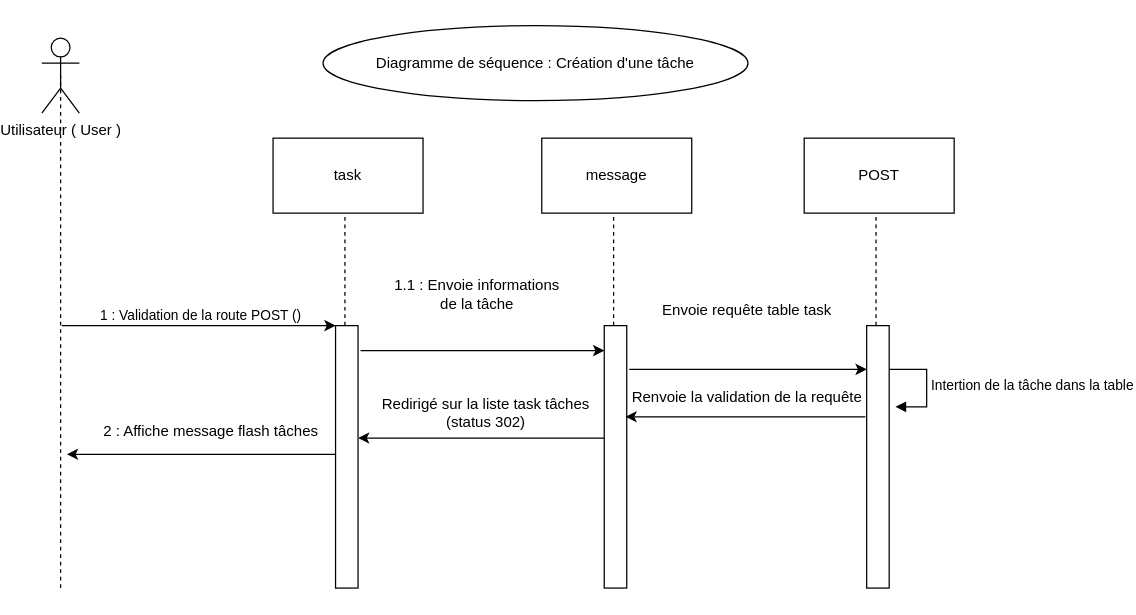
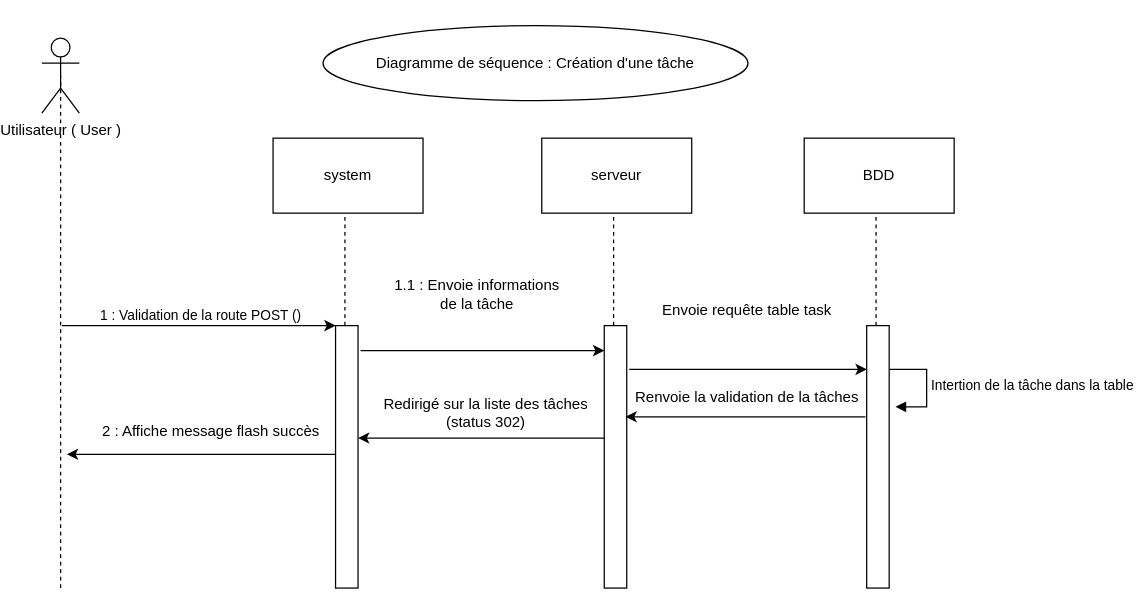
node "task": label "task" -> "system"
node "message": label "message" -> "serveur"
node "POST": label "POST" -> "BDD"
node "Renvoie la validation de la requête": label "Renvoie la validation de la requête" -> "Renvoie la validation de la tâches"
node "Redirigé sur la liste task tâches (status 302)": label "Redirigé sur la liste task tâches (status 302)" -> "Redirigé sur la liste des tâches (status 302)"
node "2 : Affiche message flash tâches": label "2 : Affiche message flash tâches" -> "2 : Affiche message flash succès"
